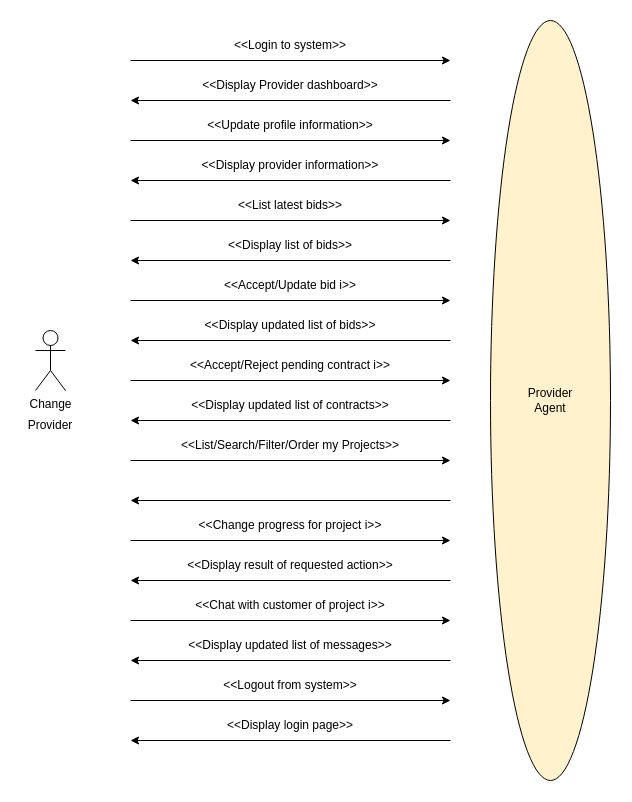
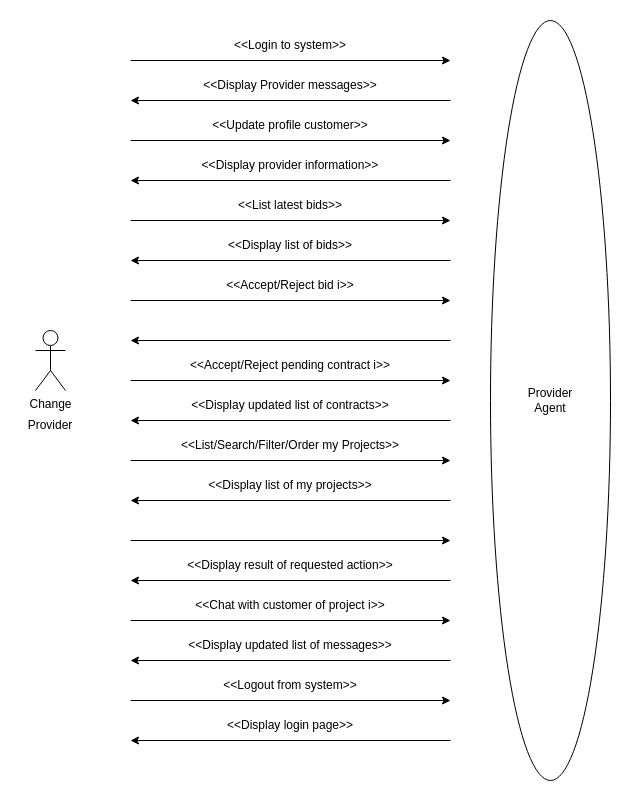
node "<<Display Provider dashboard>>": label "<<Display Provider dashboard>>" -> "<<Display Provider messages>>"
node "<<Update profile information>>": label "<<Update profile information>>" -> "<<Update profile customer>>"
node "<<Accept/Update bid i>>": label "<<Accept/Update bid i>>" -> "<<Accept/Reject bid i>>"
node "<<Display updated list of bids>>": removed
node "Provider Agent": fillcolor #fff2cc -> #ffffff
node "<<Display list of my projects>>": added
node "<<Change progress for project i>>": removed
